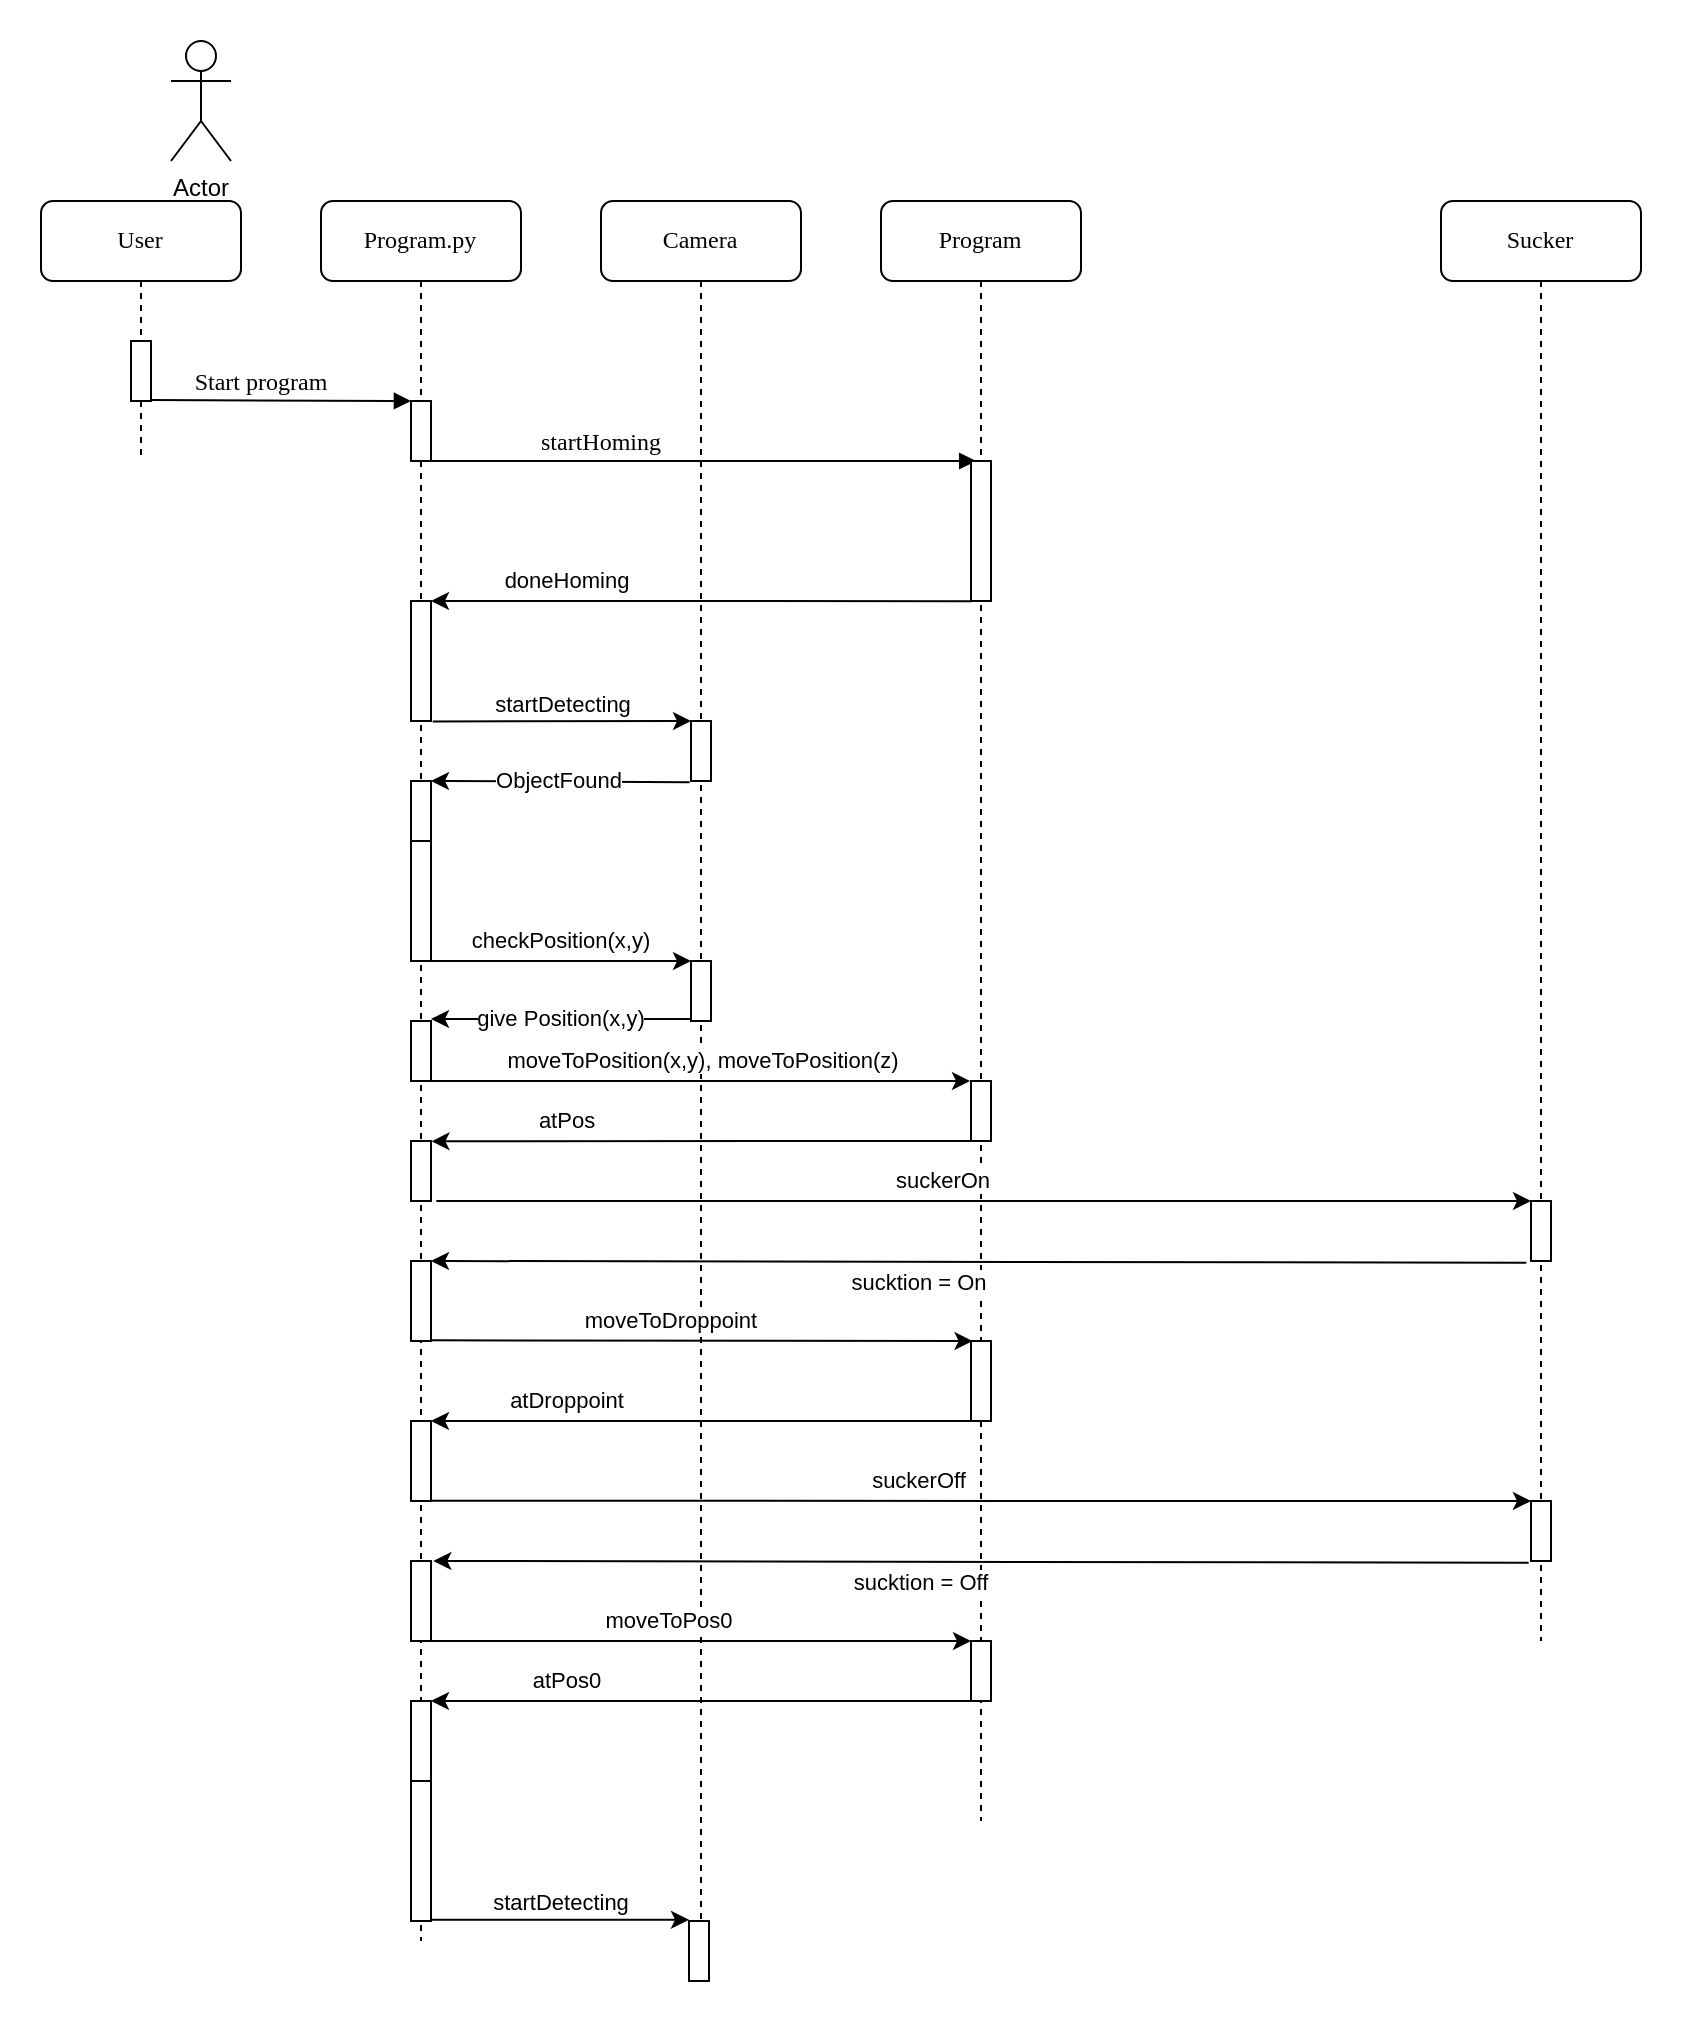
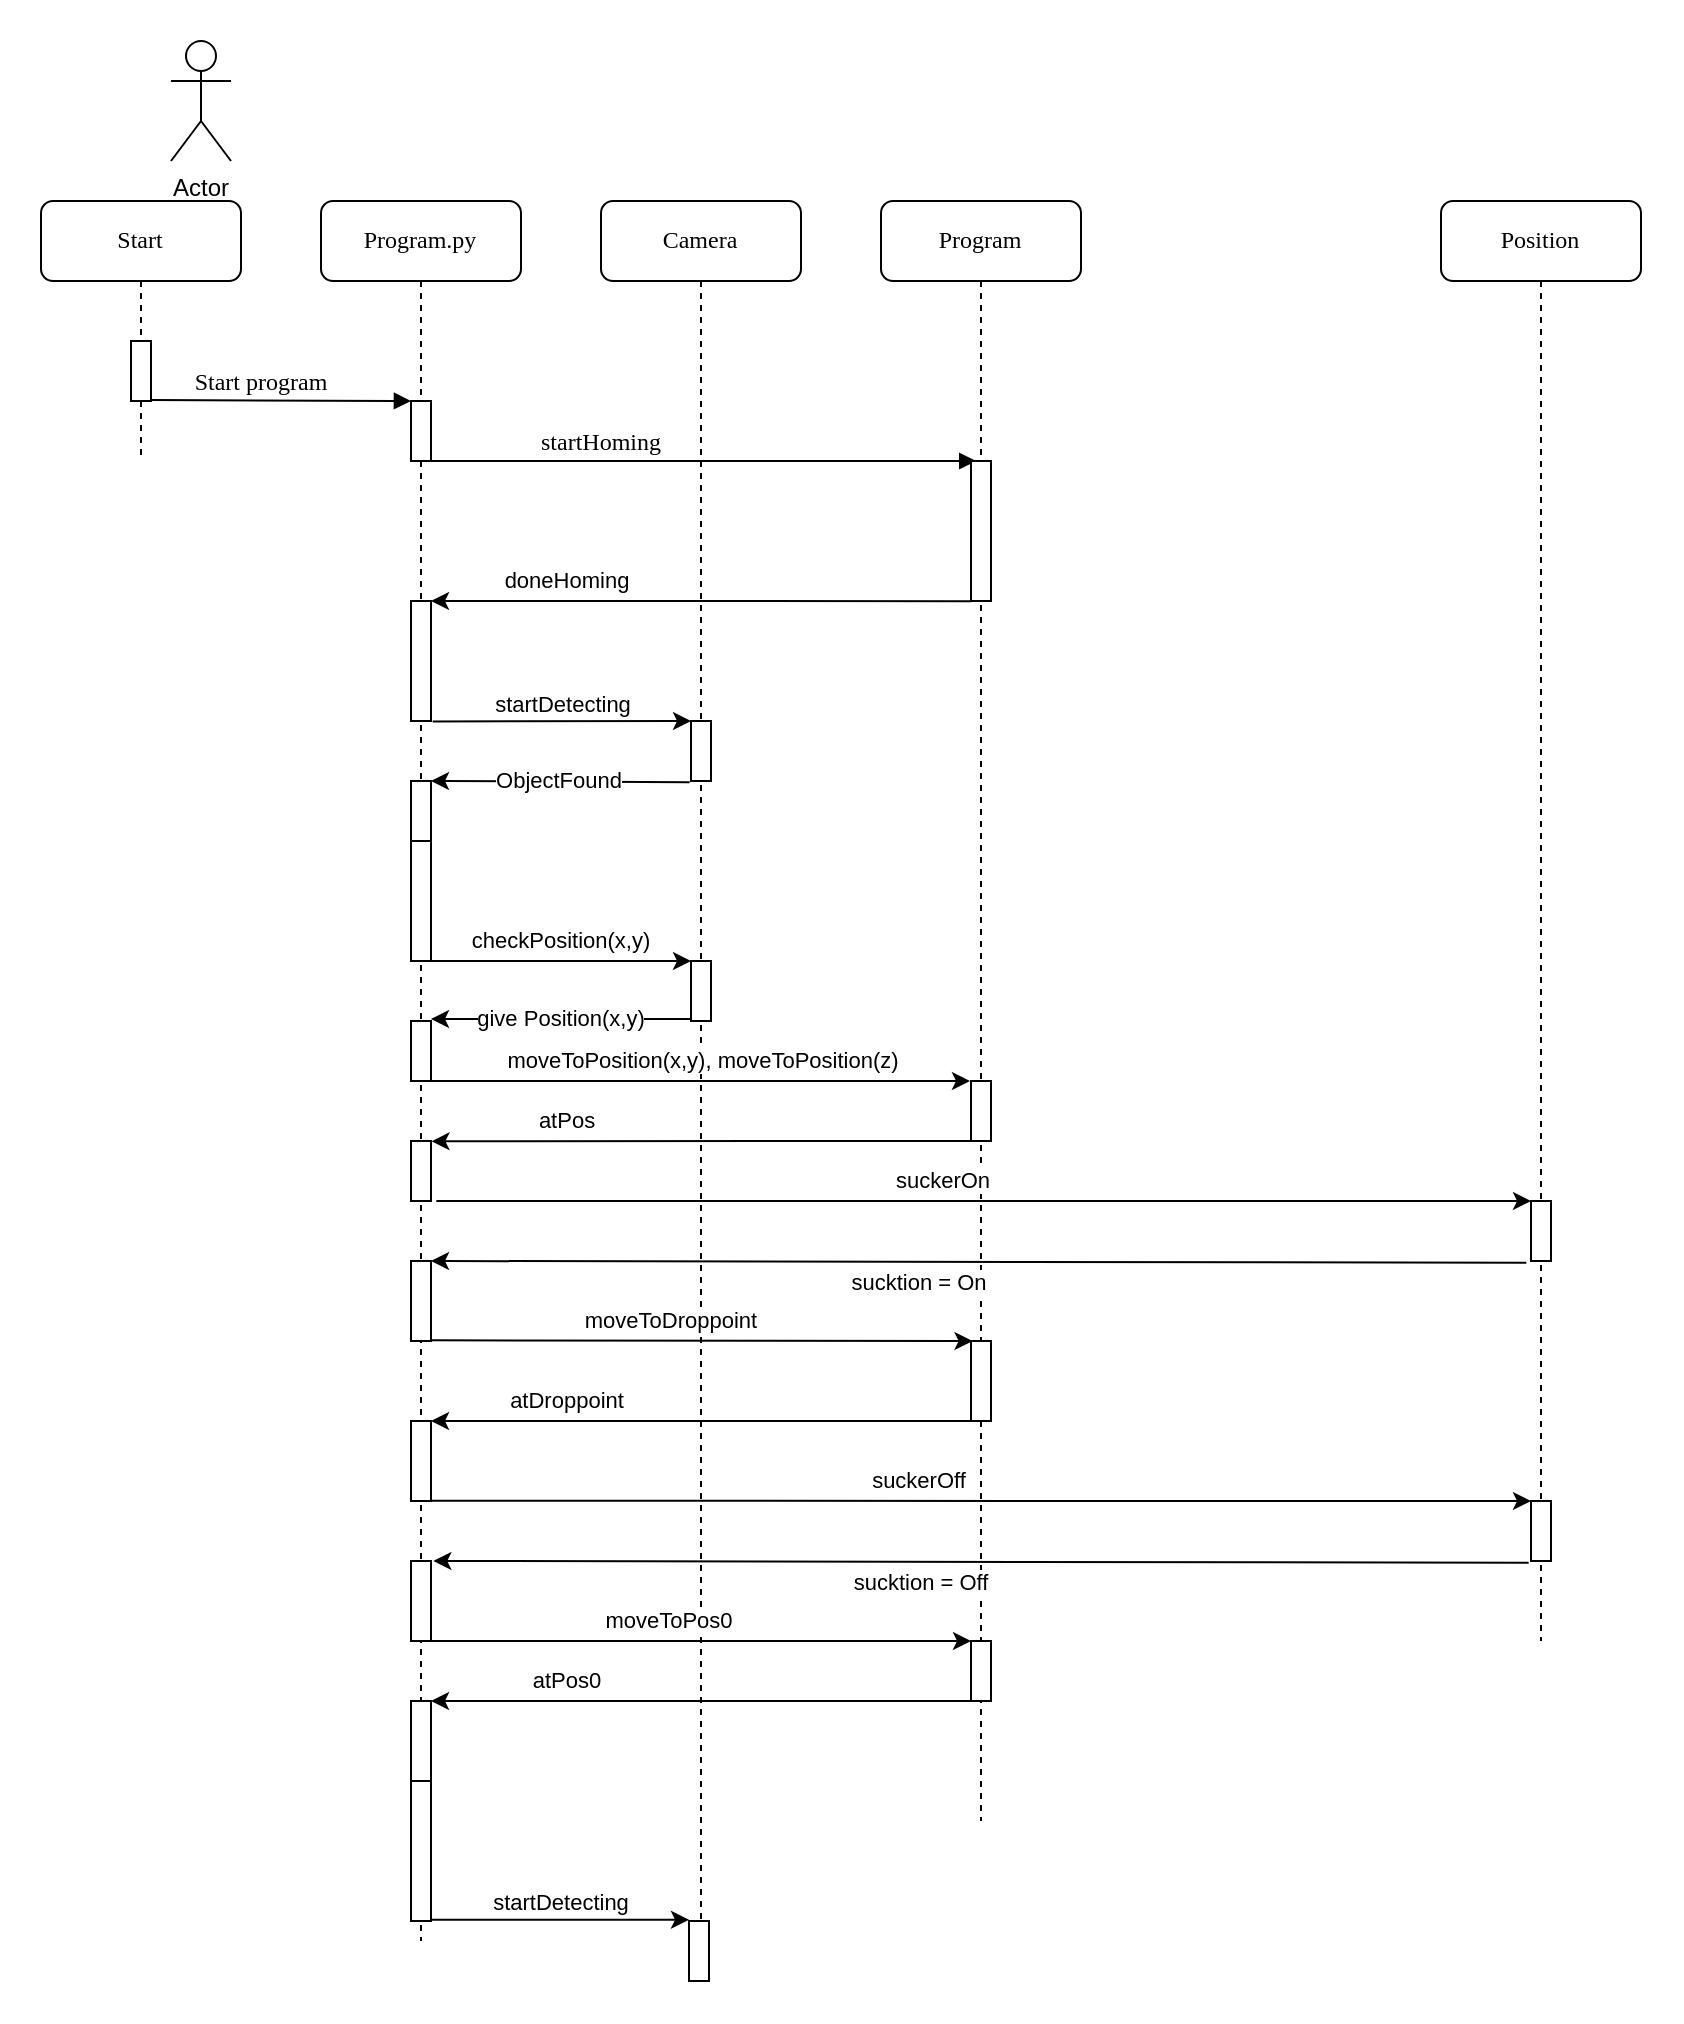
node "User": label "User" -> "Start"
node "Sucker": label "Sucker" -> "Position"
